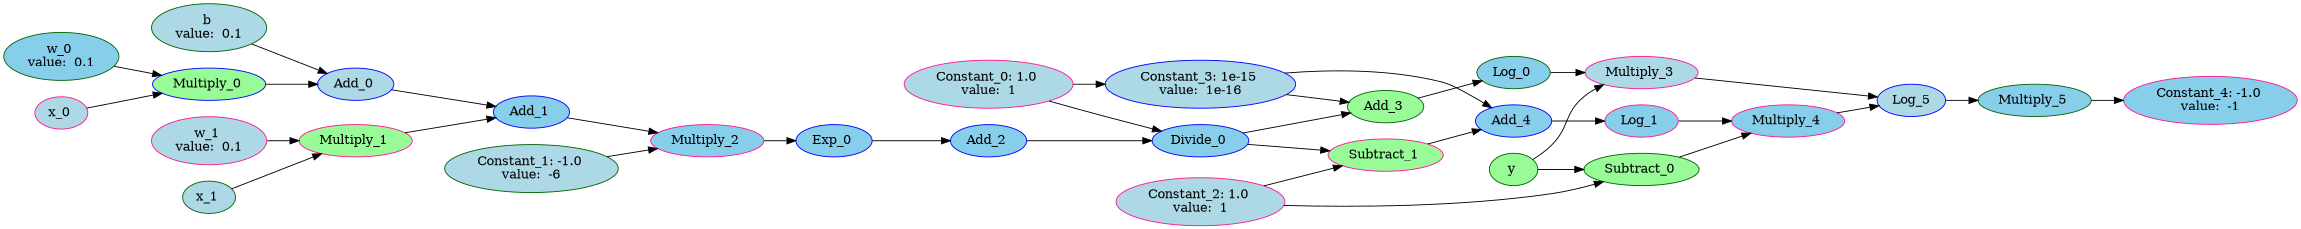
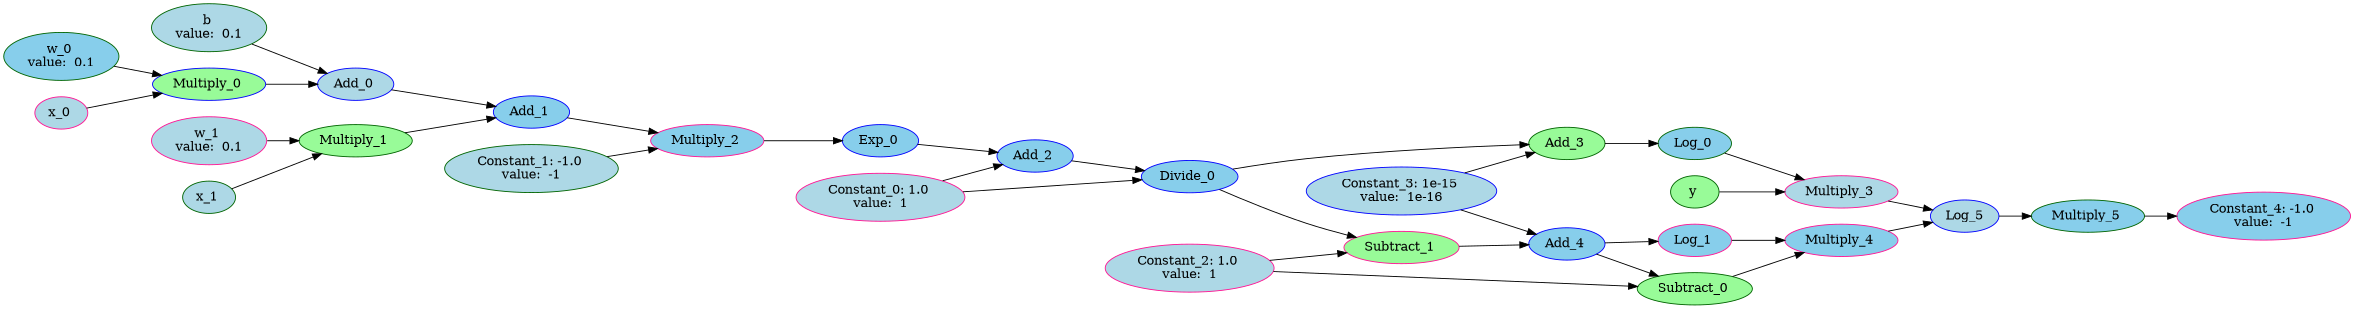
edge "Constant_0: 1.0 value:  1" -> "Constant_3: 1e-15 value:  1e-16": now "Constant_0: 1.0 value:  1" -> "Add_2"
node "Multiply_1": color deeppink -> darkgreen
node "Constant_1: -1.0 value:  -6": label "Constant_1: -1.0 value:  -6" -> "Constant_1: -1.0 value:  -1"
edge "y" -> "Subtract_0": now "Add_4" -> "Subtract_0"
